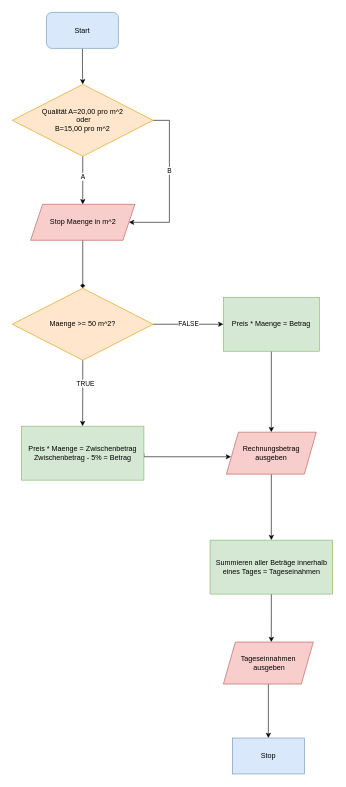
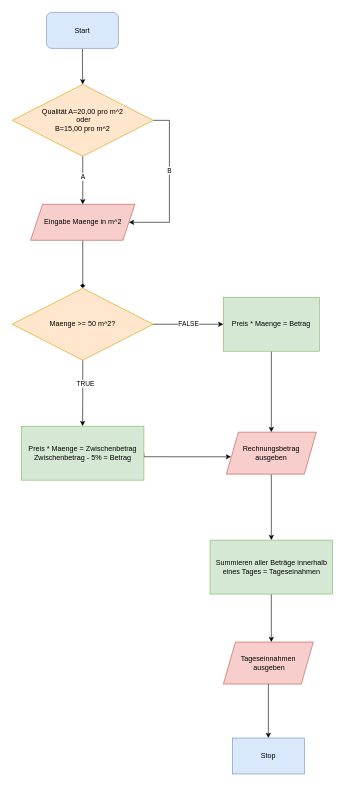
node "Stop Maenge in m^2": label "Stop Maenge in m^2" -> "Eingabe Maenge in m^2"
